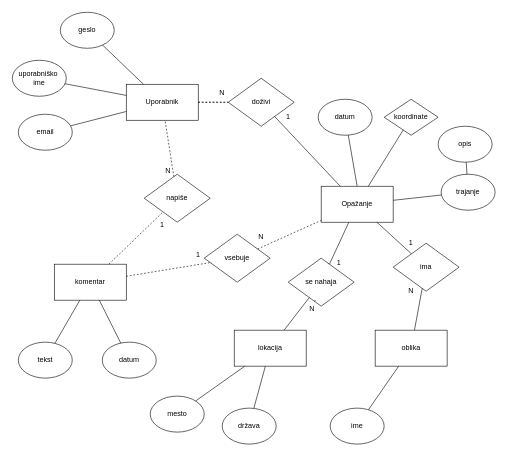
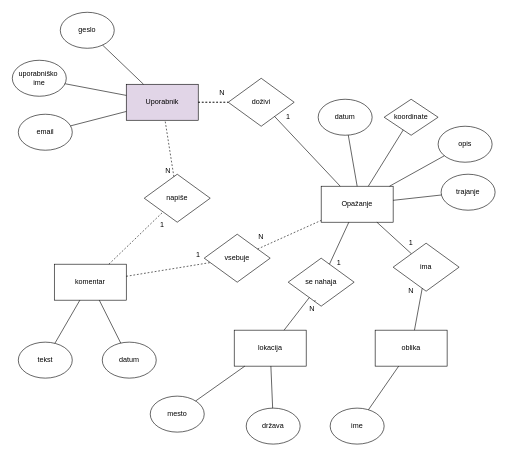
node "Uporabnik": fillcolor #ffffff -> #e1d5e7
edge "opis" -- "trajanje": now "opis" -- "Opažanje"
node "država": moved (249, 426) -> (273, 426)
